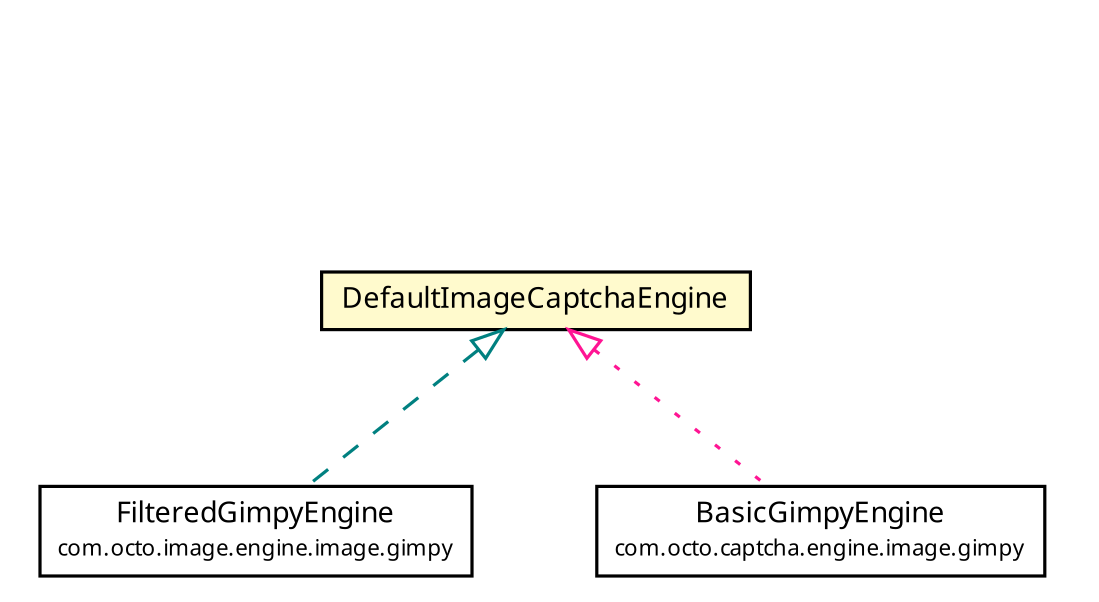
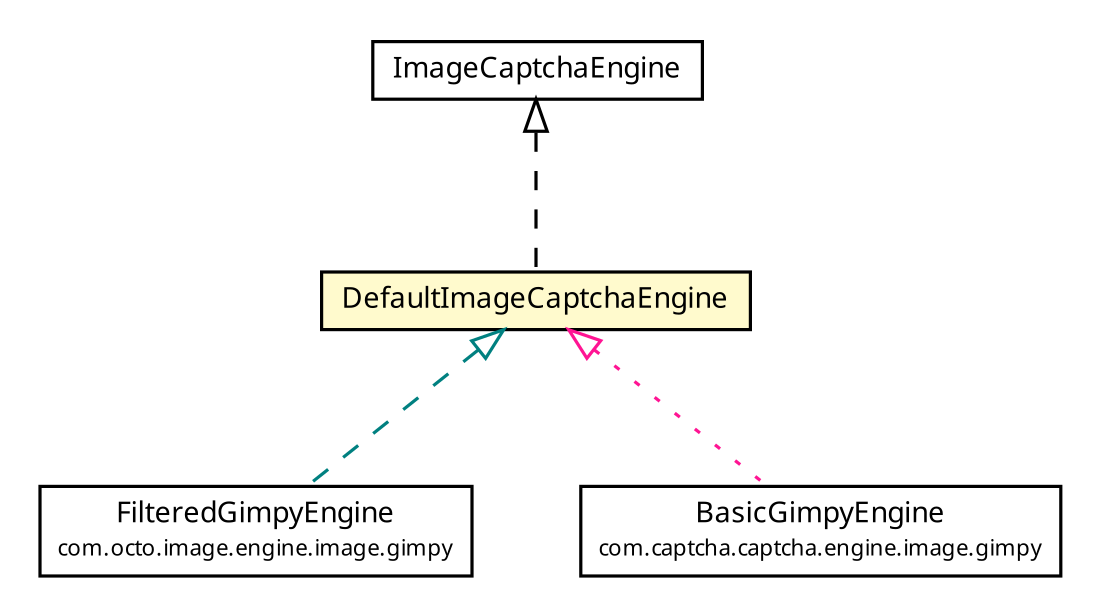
node "ImageCaptchaEngine": added
node "BasicGimpyEngine": text "com.octo.captcha.engine.image.gimpy" -> "com.captcha.captcha.engine.image.gimpy"
